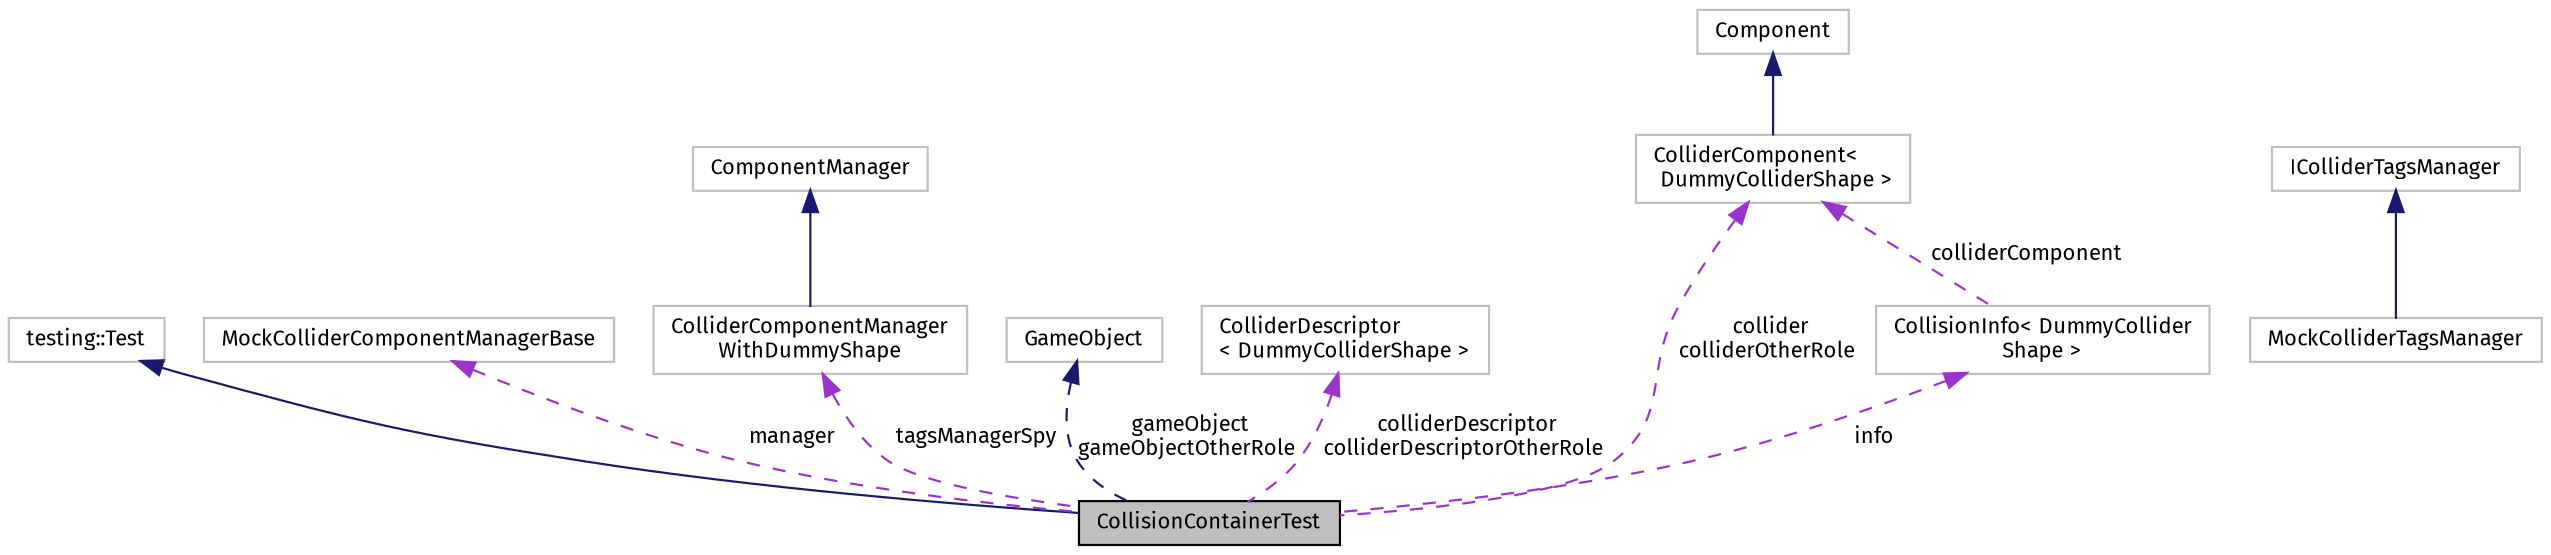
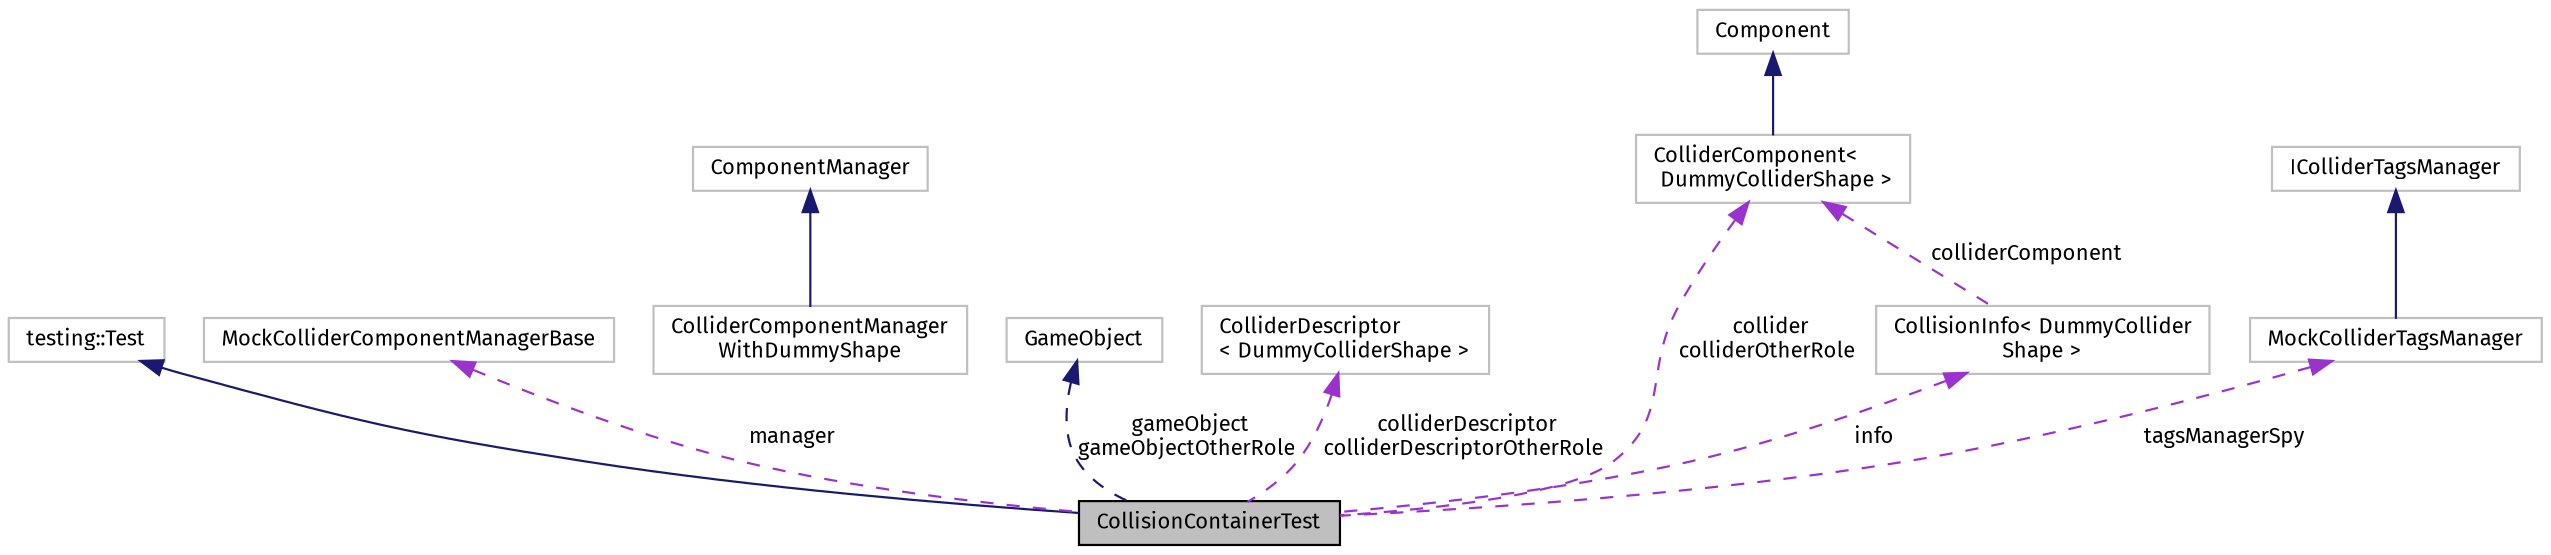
edge "CollisionContainerTest" -> "ColliderComponentManager WithDummyShape": now "CollisionContainerTest" -> "MockColliderTagsManager"
